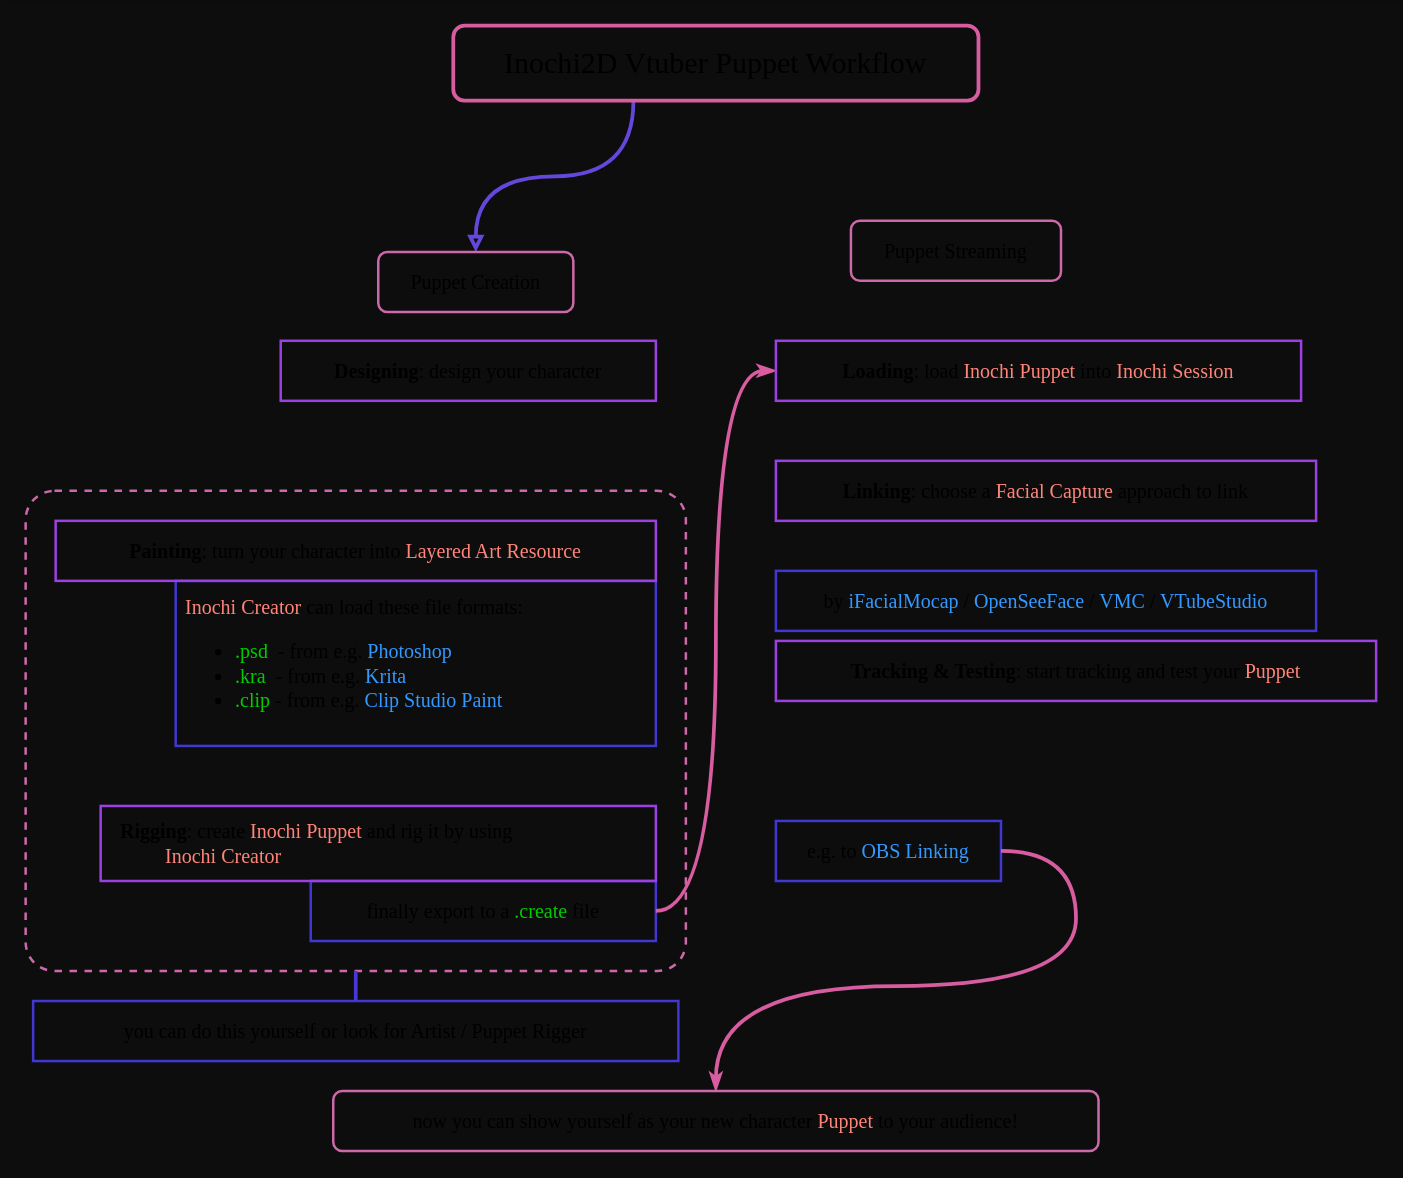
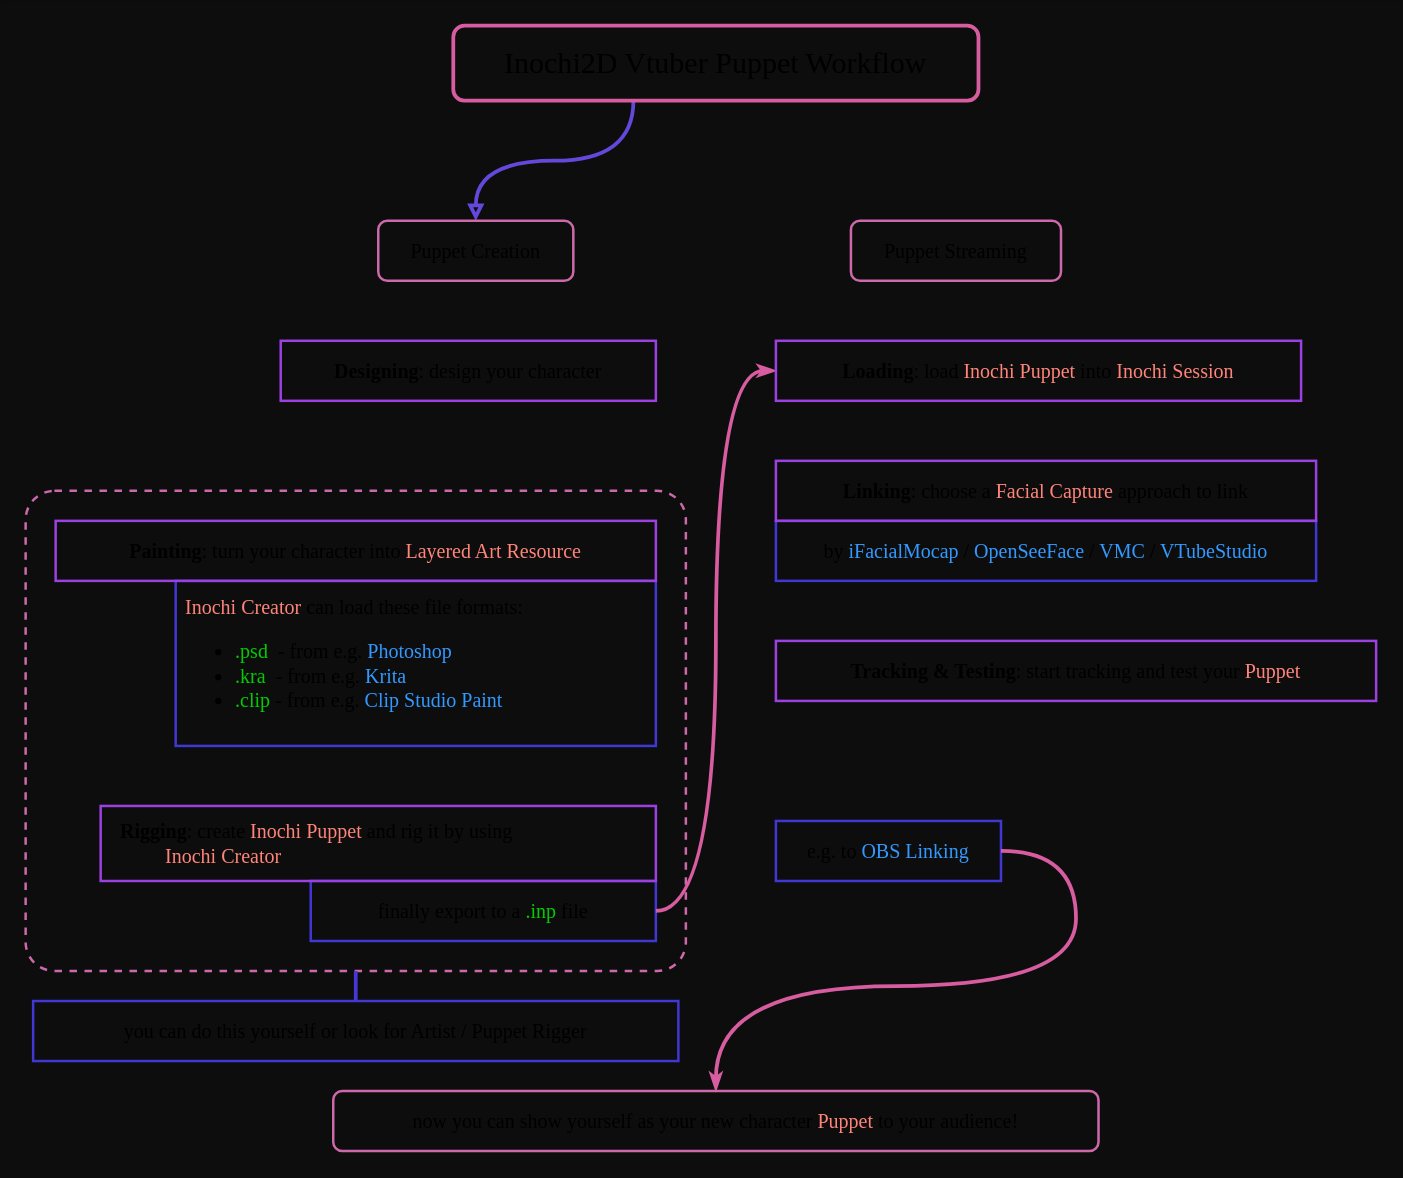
node "Puppet Creation": moved (476, 282) -> (476, 251)
node "by iFacialMocap / OpenSeeFace / VMC / VTubeStudio": moved (1046, 601) -> (1046, 551)
node "finally export to a .create file": label "finally export to a .create file" -> "finally export to a .inp file"
